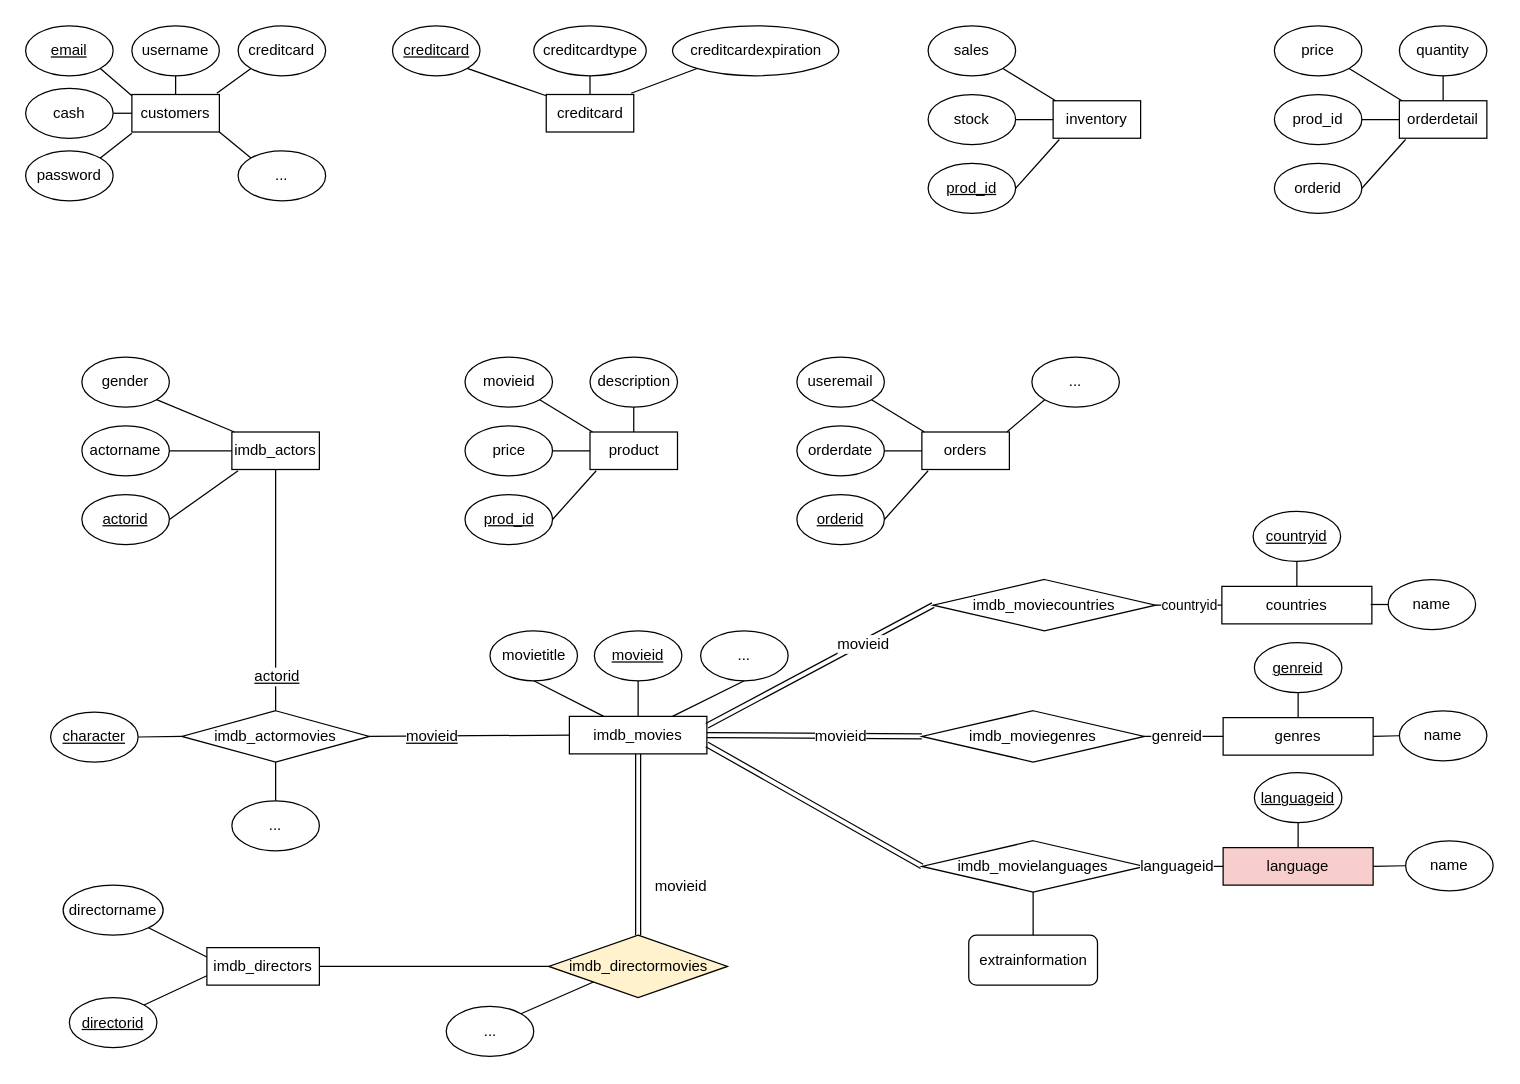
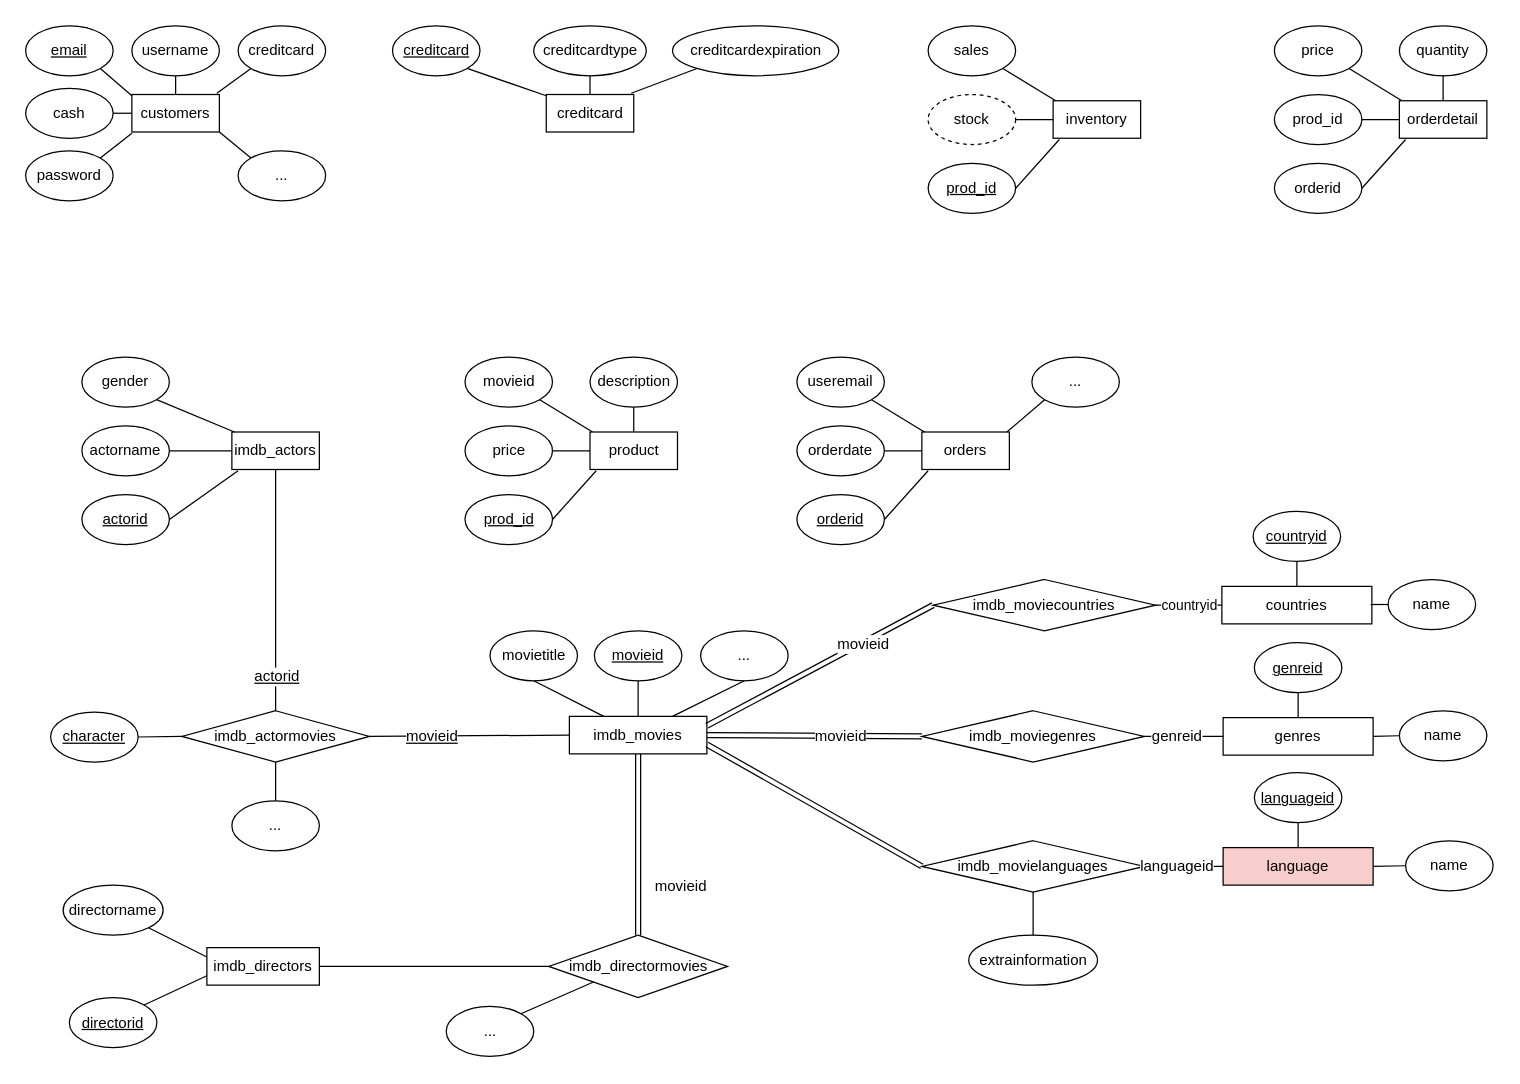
node "stock": style solid -> dashed
node "extrainformation": shape rounded rectangle -> ellipse
node "imdb_directormovies": fillcolor #fff2cc -> #ffffff
